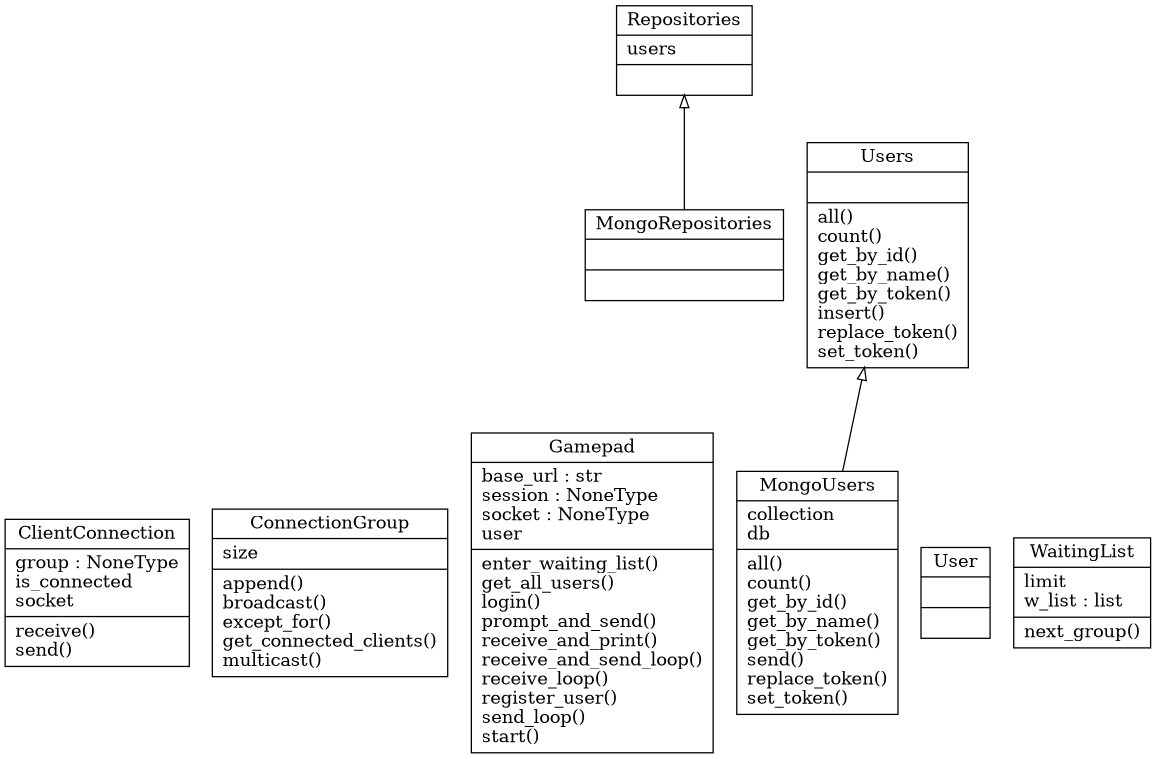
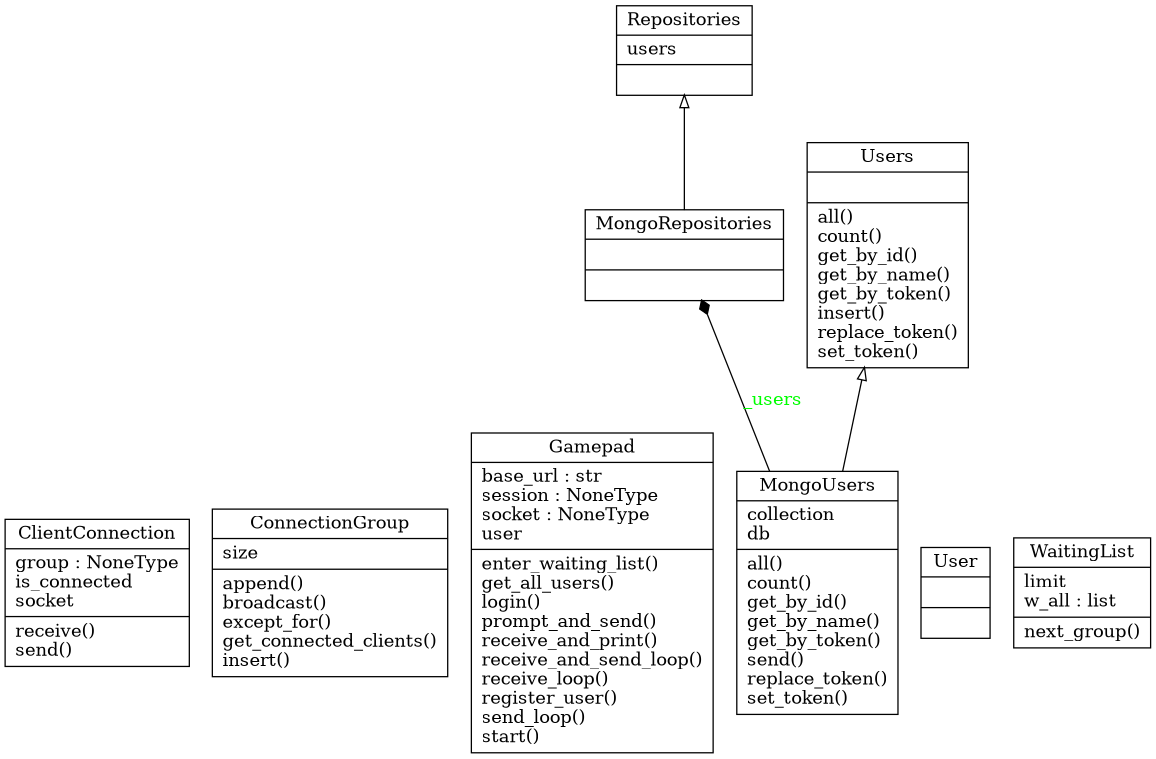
edge "MongoUsers" -> "MongoRepositories": added, label "_users"
node "WaitingList": text "w_list : list" -> "w_all : list"
node "ConnectionGroup": text "multicast()" -> "insert()"
